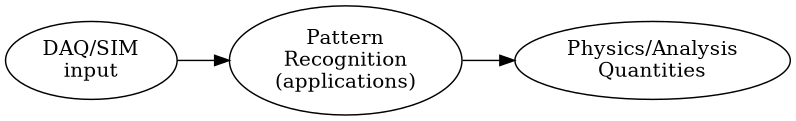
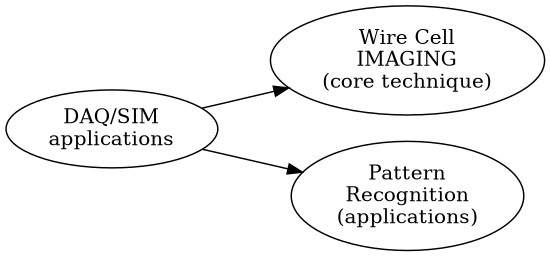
node "DAQ/SIM input": label "DAQ/SIM input" -> "DAQ/SIM applications"
node "Wire Cell IMAGING (core technique)": added
node "Physics/Analysis Quantities": removed
